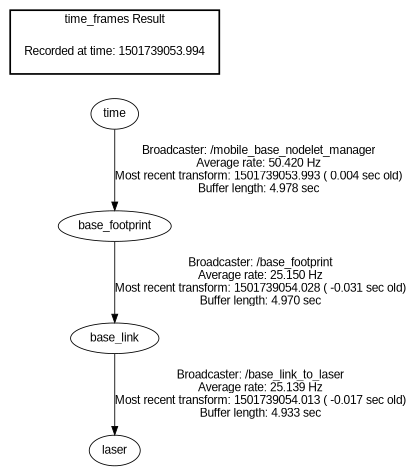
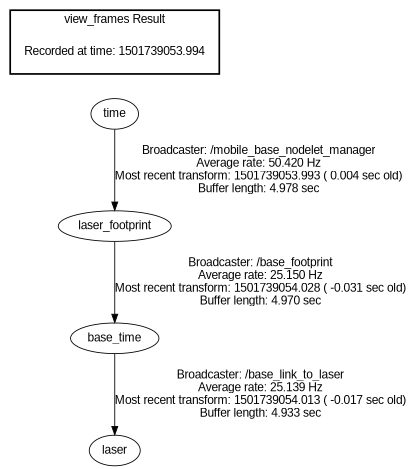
cluster "time_frames Result": label "time_frames Result" -> "view_frames Result"
node "base_footprint": label "base_footprint" -> "laser_footprint"
node "base_link": label "base_link" -> "base_time"
